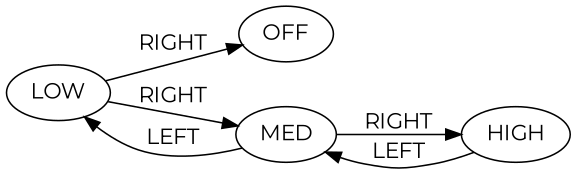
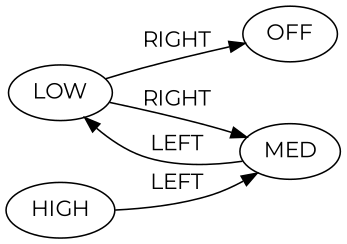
edge "MED" -> "HIGH": removed, label "RIGHT"
